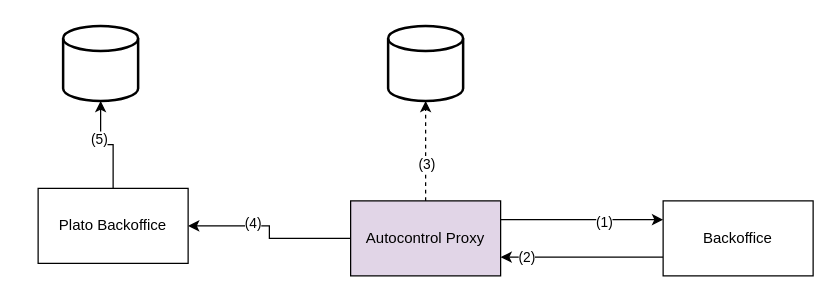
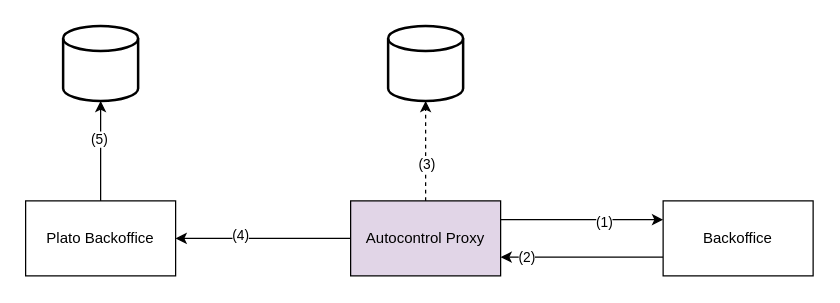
node "Plato Backoffice": moved (113, 226) -> (101, 238)
